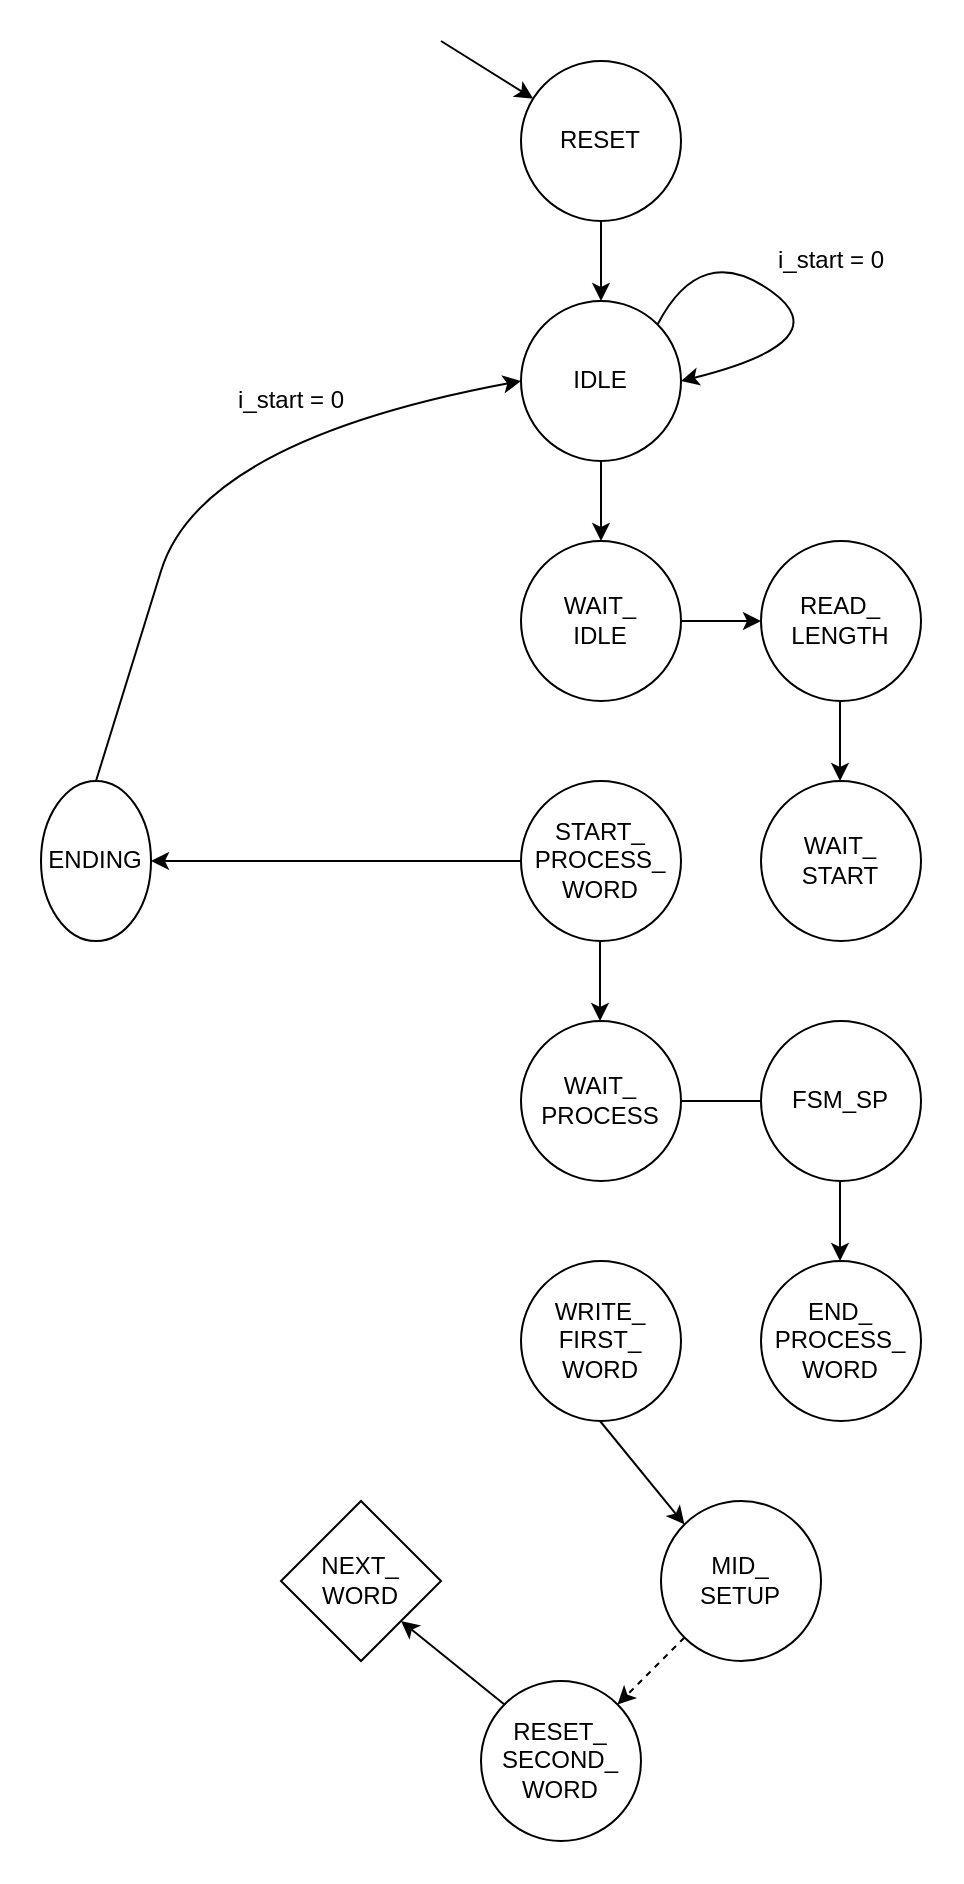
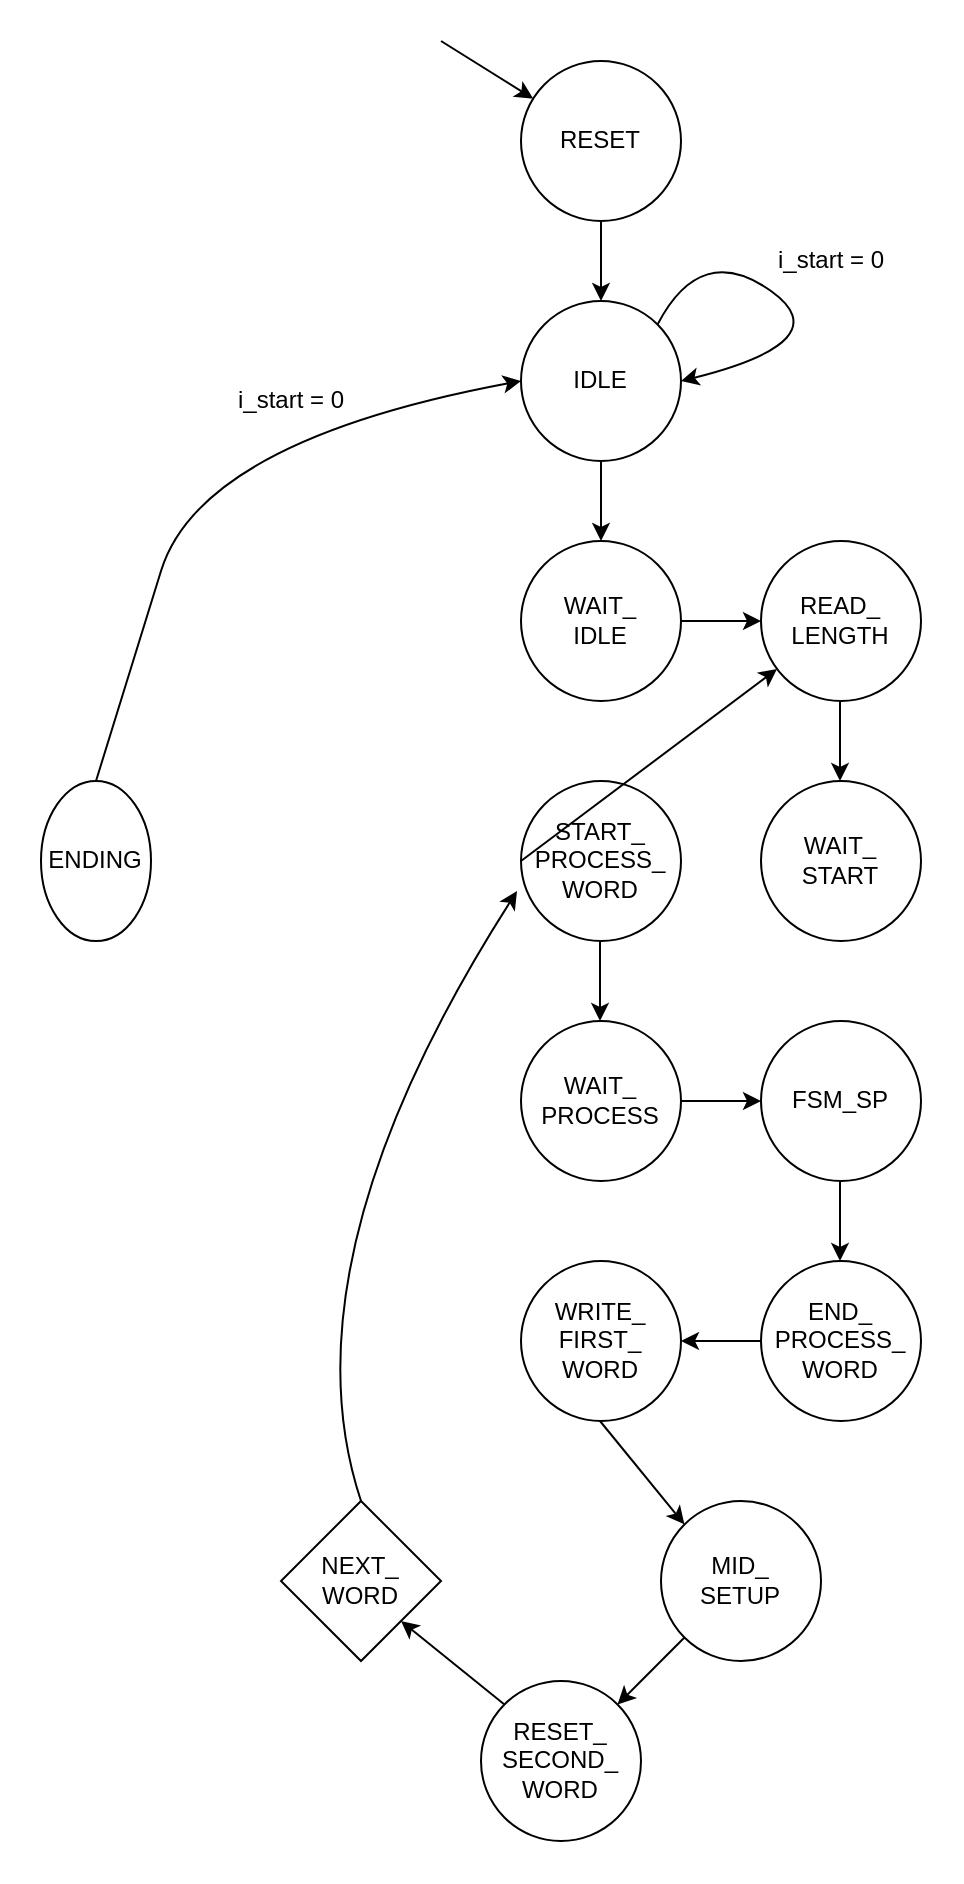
edge "START_ PROCESS_ WORD" -> "ENDING": now "START_ PROCESS_ WORD" -> "READ_ LENGTH"
edge "WAIT_ PROCESS" -- "FSM_SP": arrowhead none -> classic
edge "NEXT_ WORD" -> "START_ PROCESS_ WORD": added
edge "END_ PROCESS_ WORD" -> "WRITE_ FIRST_ WORD": added
edge "MID_ SETUP" -> "RESET_ SECOND_ WORD": style dashed -> solid
